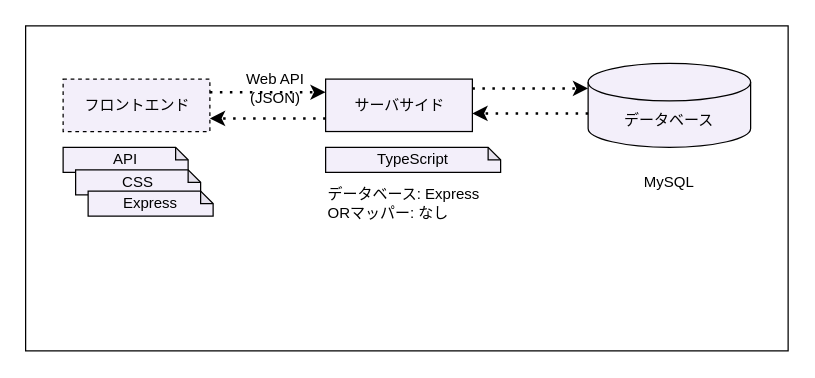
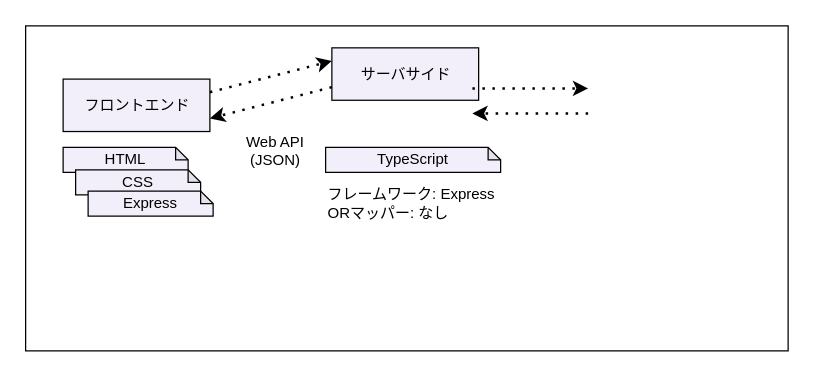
node "Web API (JSON)": moved (276, 88) -> (276, 150)
node "フロントエンド": style dashed -> solid
node "サーバサイド": moved (399, 105) -> (405, 74)
node "データベース": removed
node "API": label "API" -> "HTML"
node "MySQL": removed
node "データベース: Express ORマッパー: なし": label "データベース: Express ORマッパー: なし" -> "フレームワーク: Express ORマッパー: なし"
